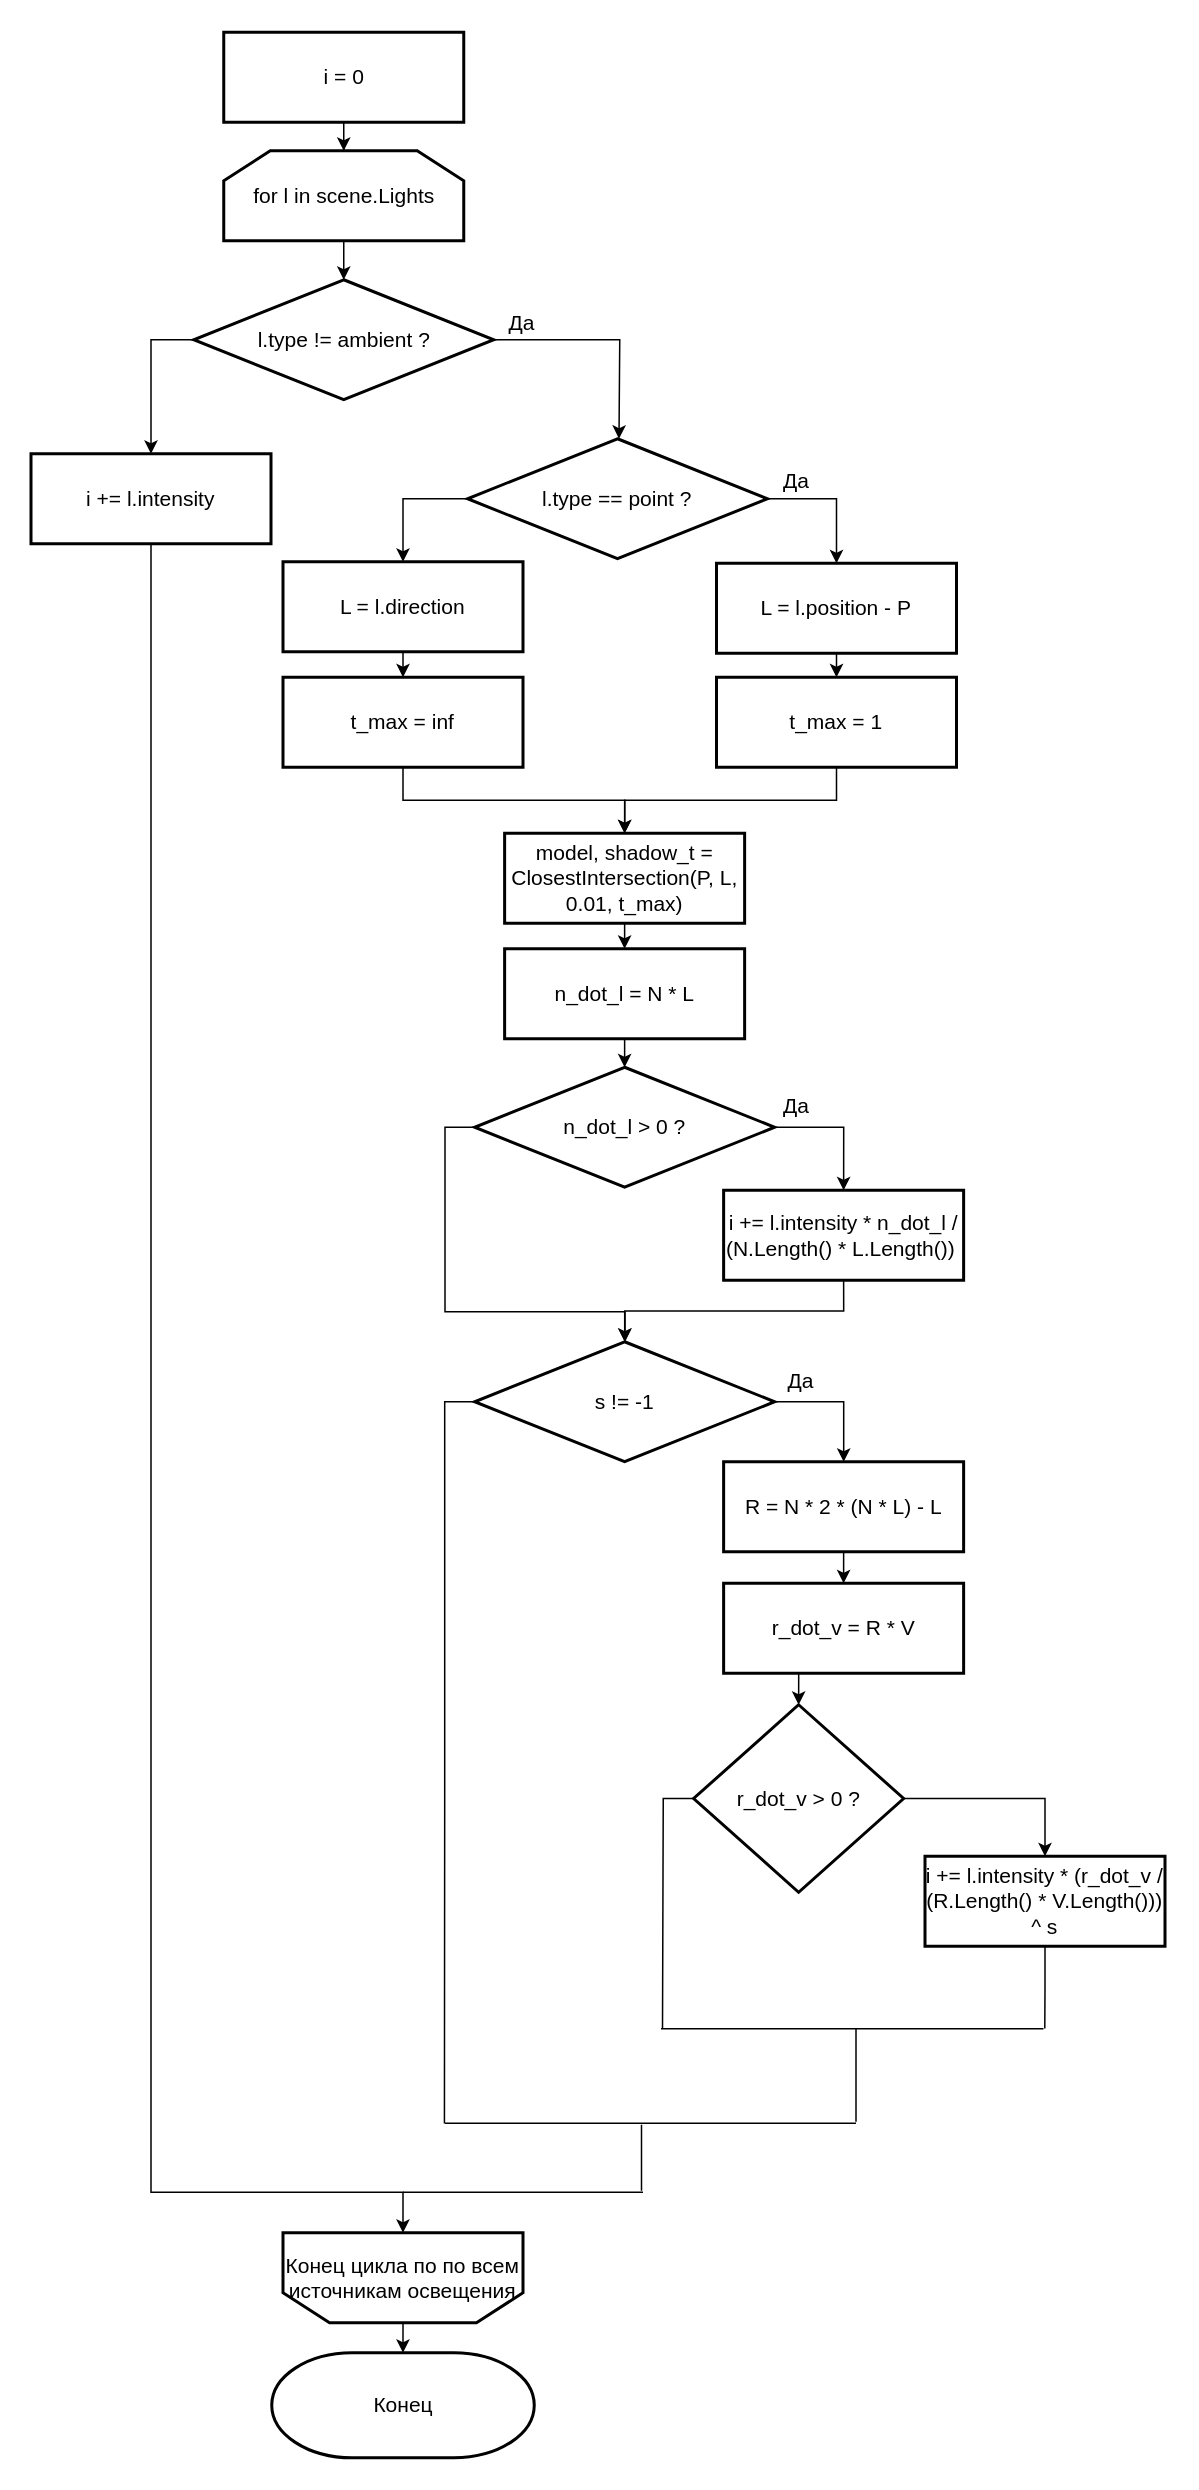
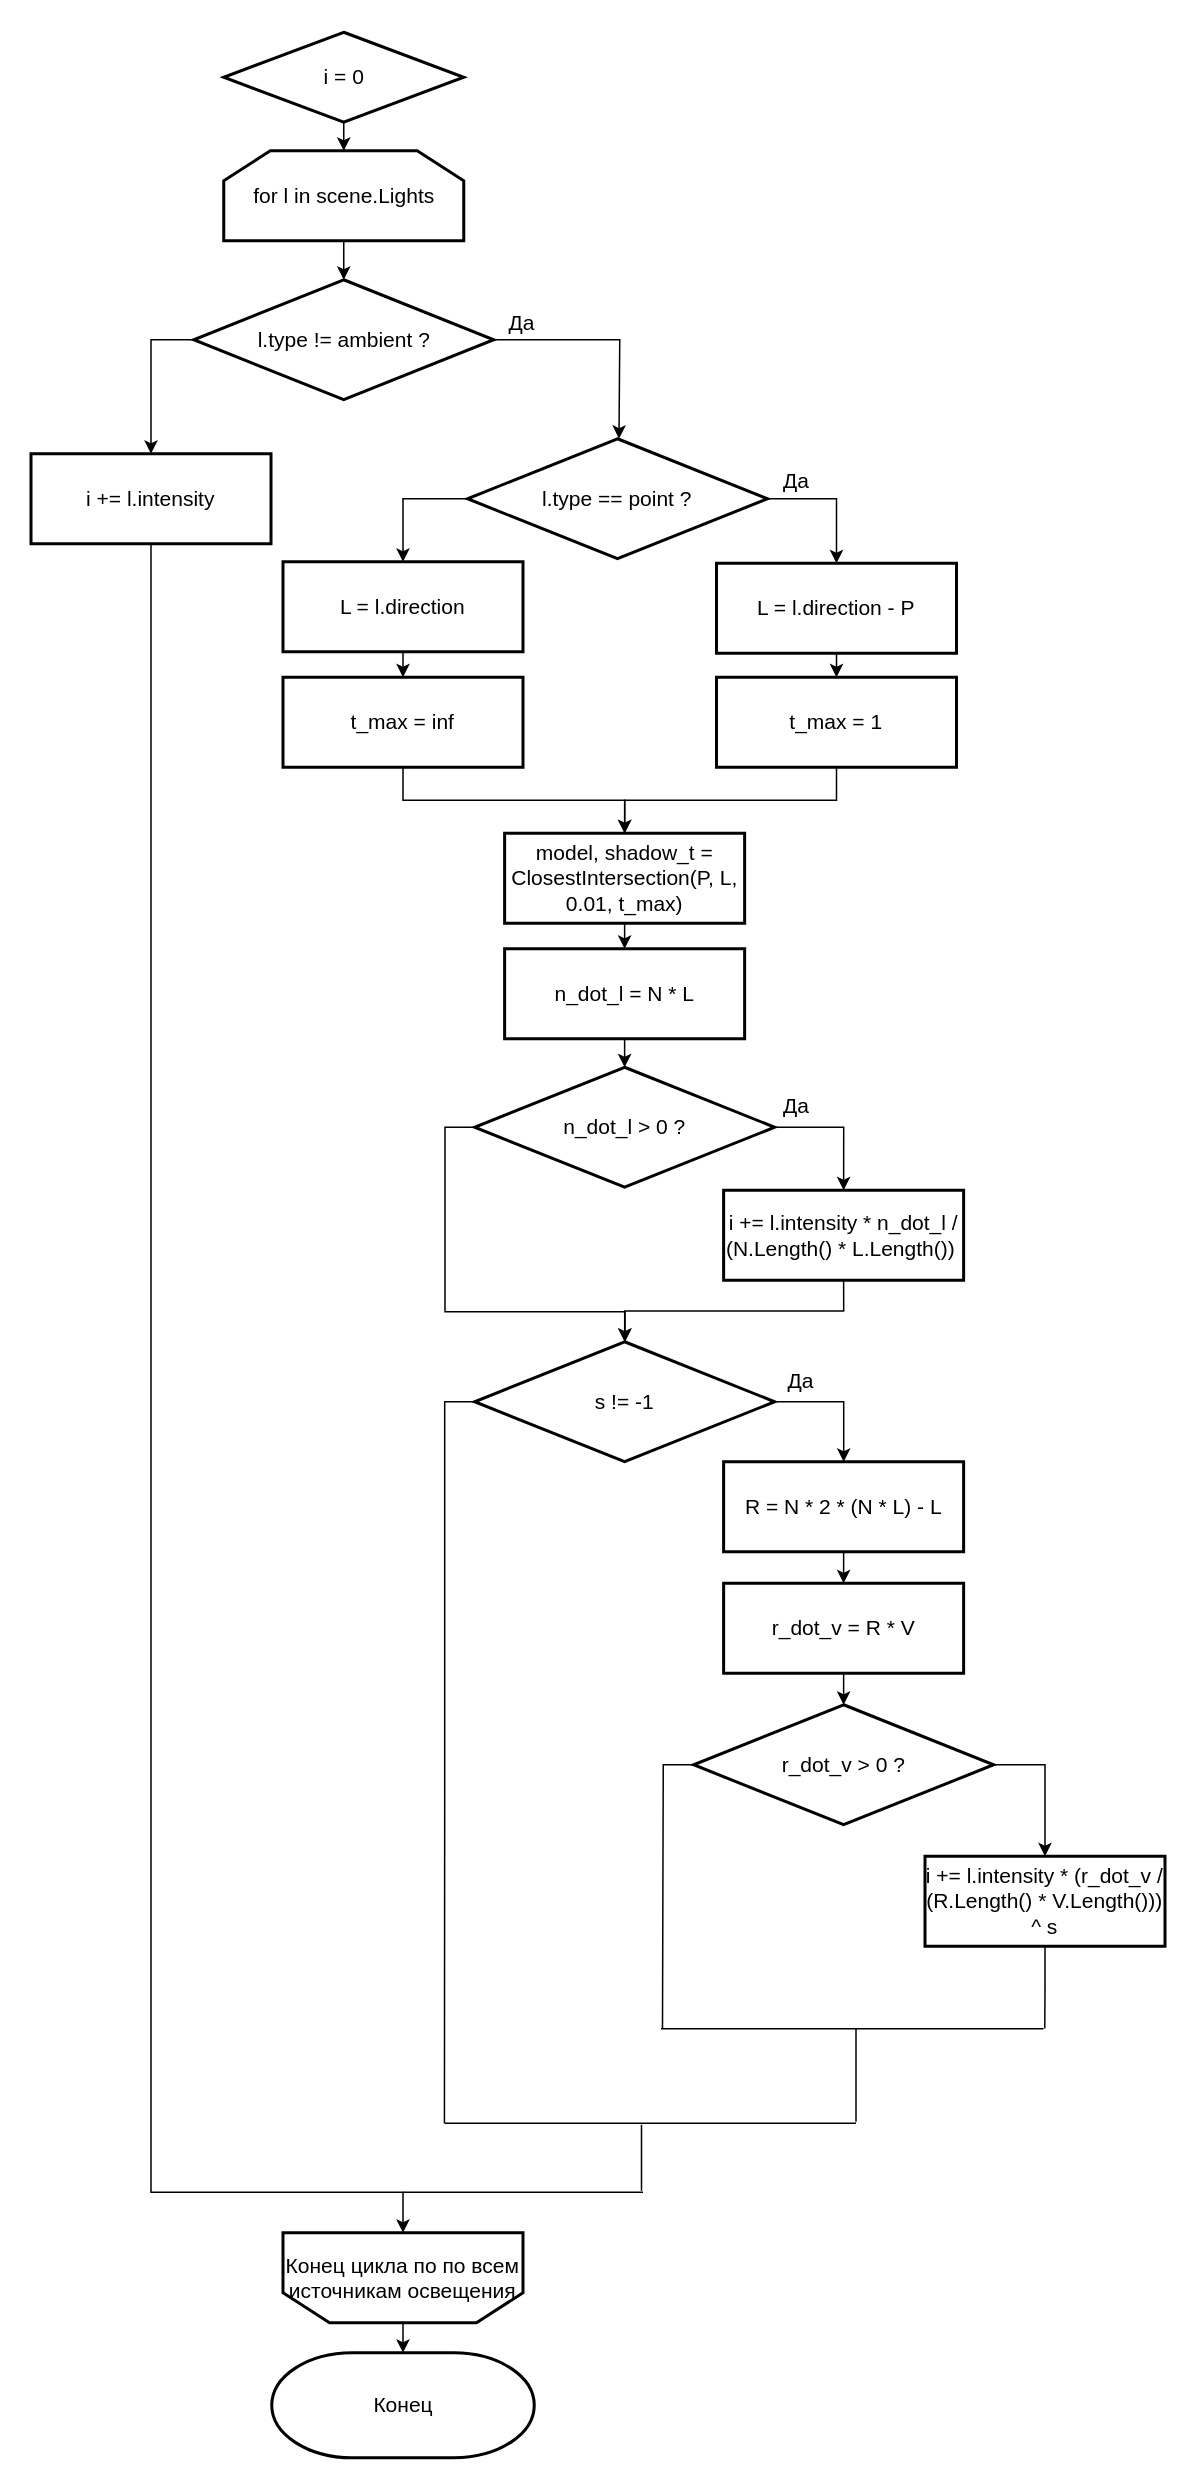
node "i = 0": shape rectangle -> diamond
node "L = l.position - P": label "L = l.position - P" -> "L = l.direction - P"
node "r_dot_v > 0 ?": size 210x188 -> 300x120
